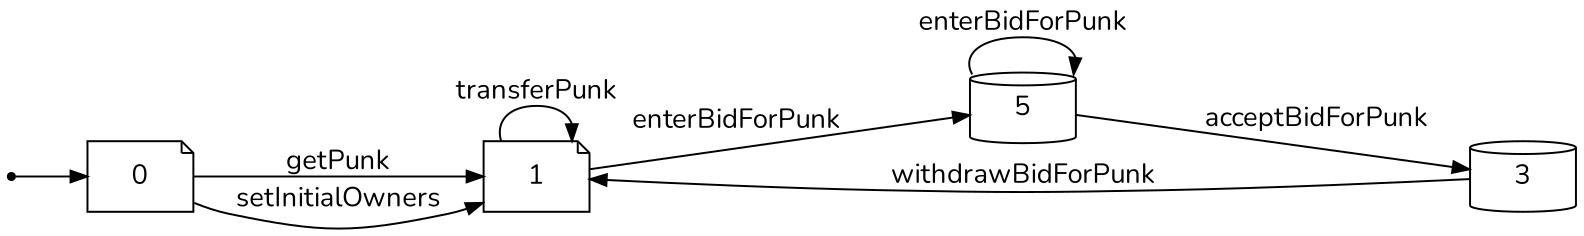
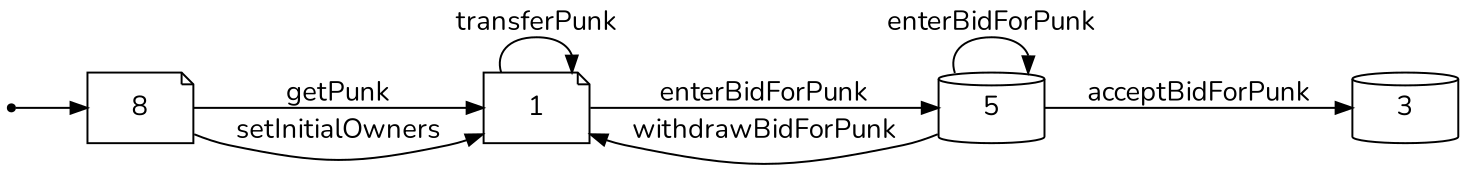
node "0": label "0" -> "8"
edge "3" -> "1": now "5" -> "1"
